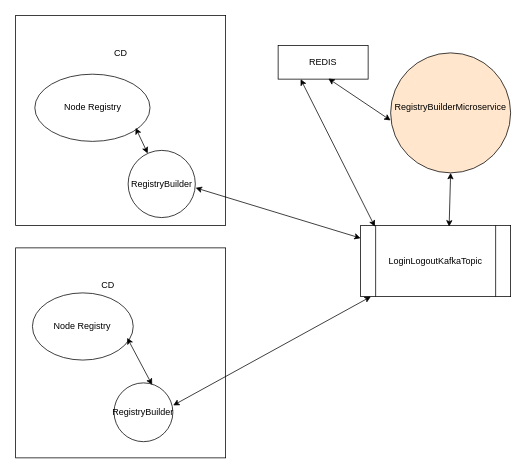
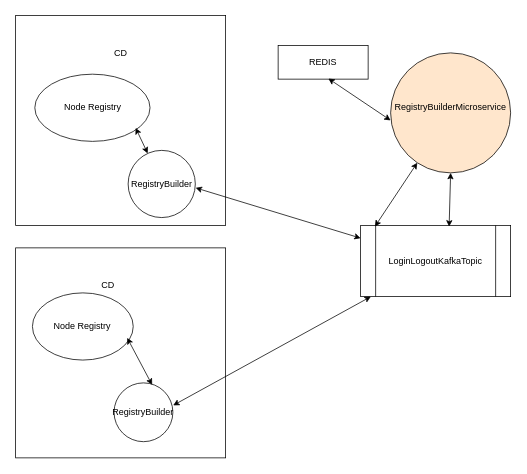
edge "REDIS" -- "LoginLogoutKafkaTopic": now "RegistryBuilderMicroservice" -- "LoginLogoutKafkaTopic"
